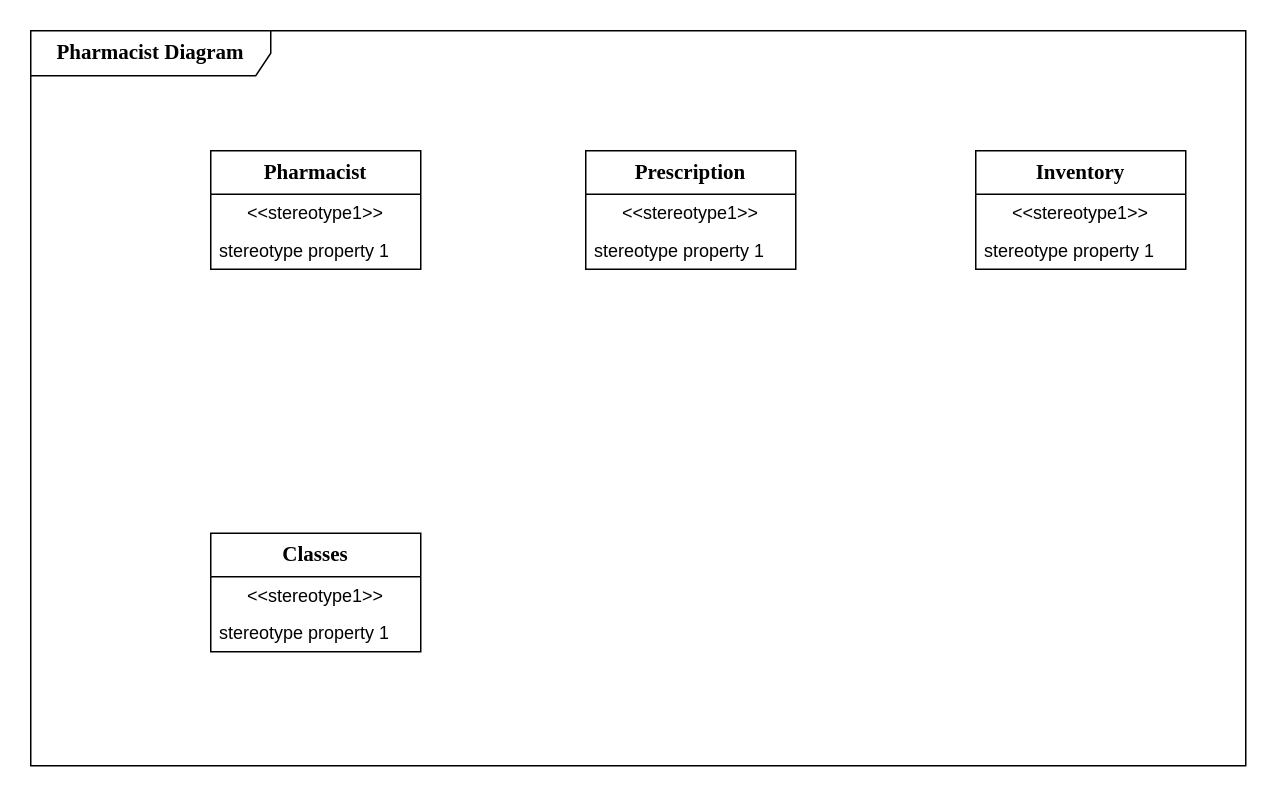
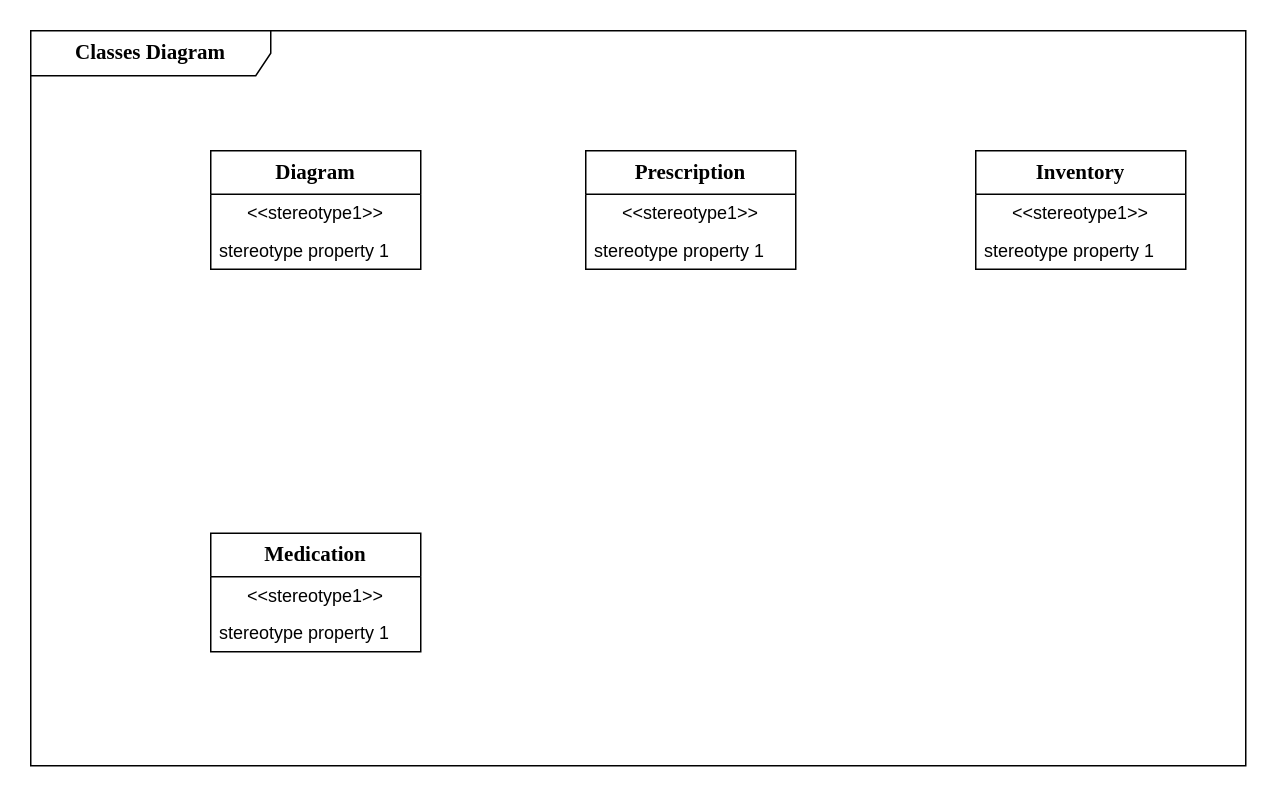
node "Pharmacist Diagram": label "Pharmacist Diagram" -> "Classes Diagram"
node "Pharmacist": label "Pharmacist" -> "Diagram"
node "Classes": label "Classes" -> "Medication"
